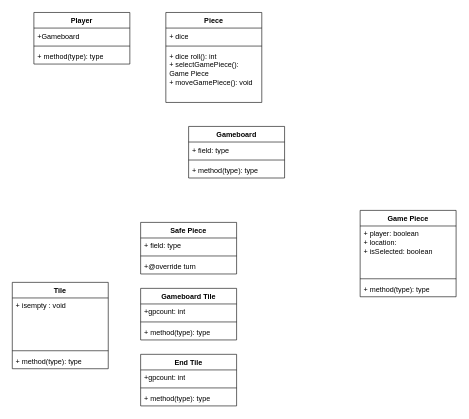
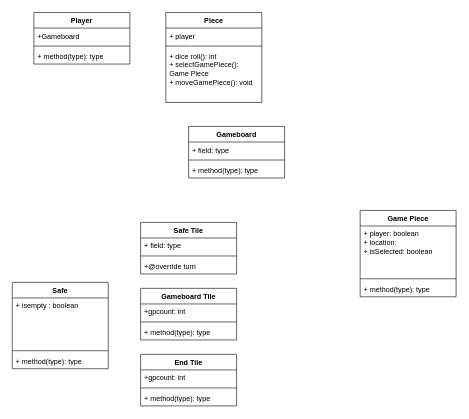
node "+ dice": label "+ dice" -> "+ player"
node "Safe Piece": label "Safe Piece" -> "Safe Tile"
node "Tile": label "Tile" -> "Safe"
node "+ isempty : void": label "+ isempty : void" -> "+ isempty : boolean"
